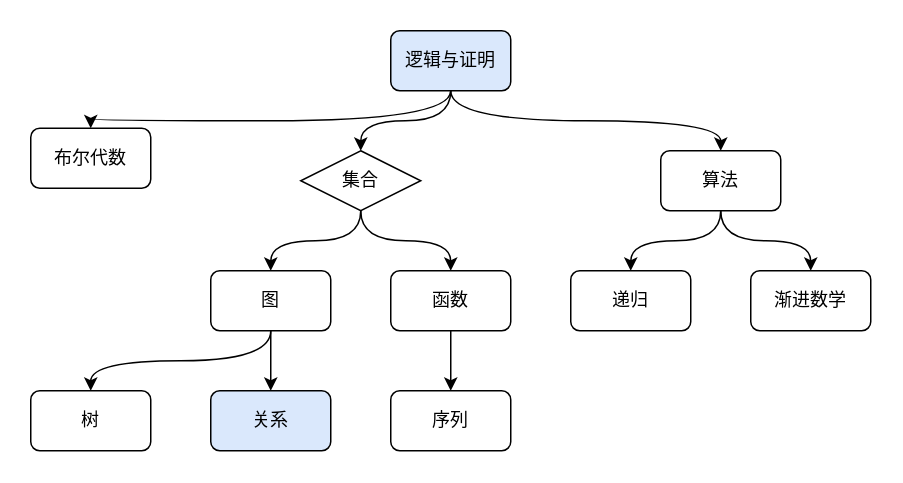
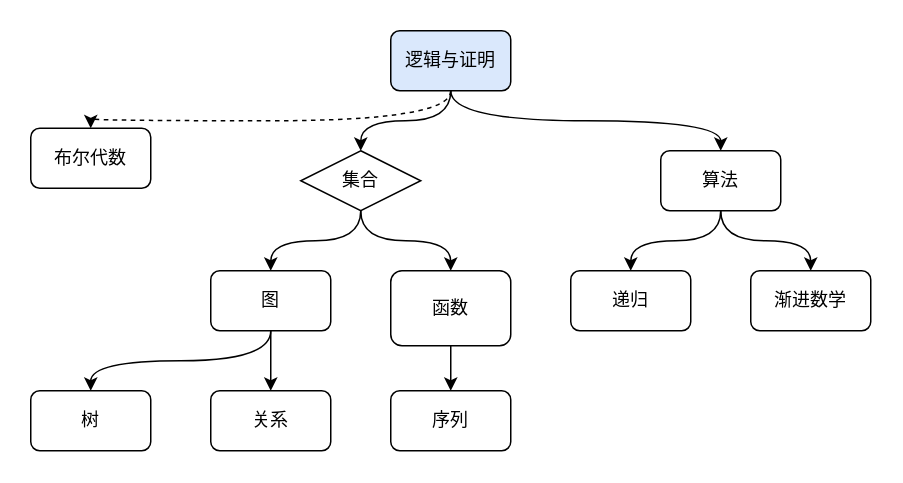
edge "逻辑与证明" -> "布尔代数": style solid -> dashed
node "函数": size 120x60 -> 120x75
node "关系": fillcolor #dae8fc -> #ffffff
